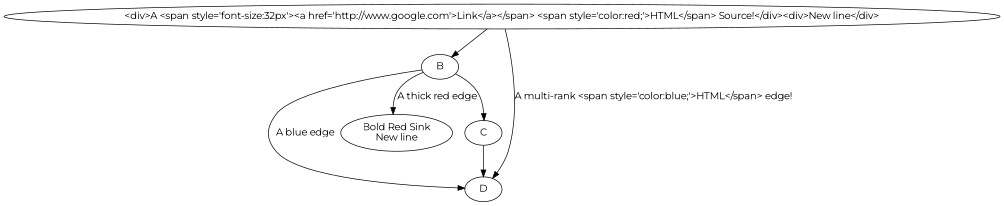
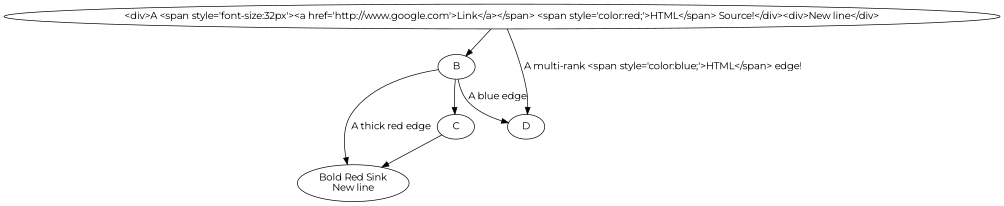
edge "C" -> "D": now "C" -> "Bold Red Sink New line"
